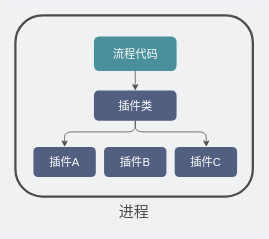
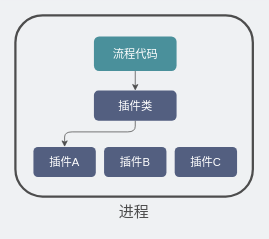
edge "插件类" -> "插件C": removed
